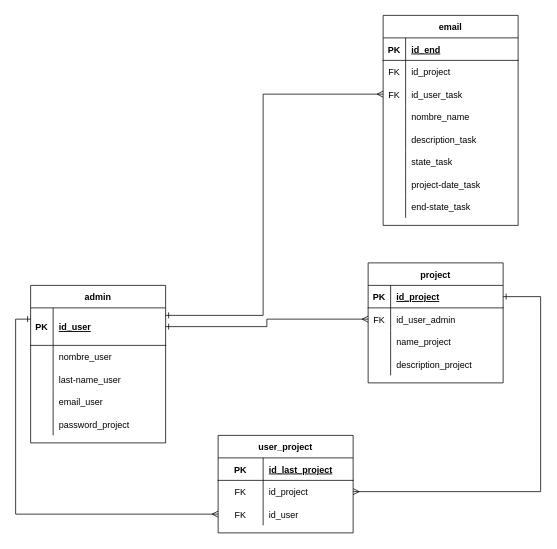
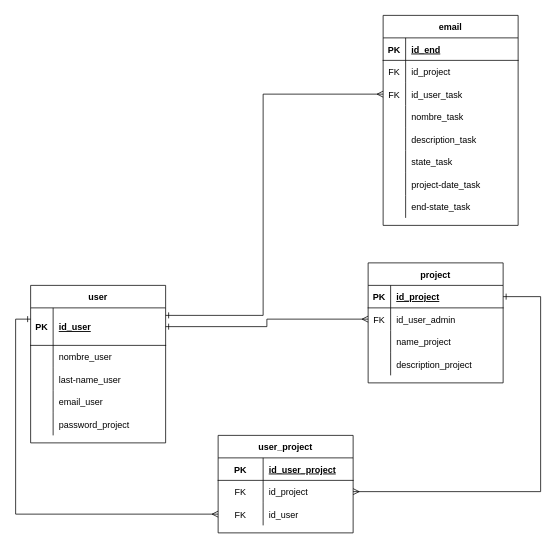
node "nombre_name": label "nombre_name" -> "nombre_task"
node "admin": label "admin" -> "user"
node "id_last_project": label "id_last_project" -> "id_user_project"
